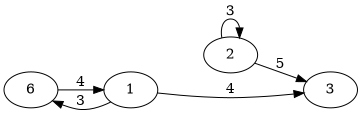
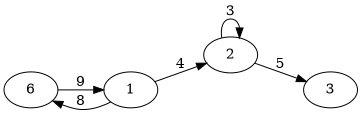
edge "6" -> "1": label "4" -> "9"
edge "1" -> "3": now "1" -> "2"
edge "1" -> "6": label "3" -> "8"
